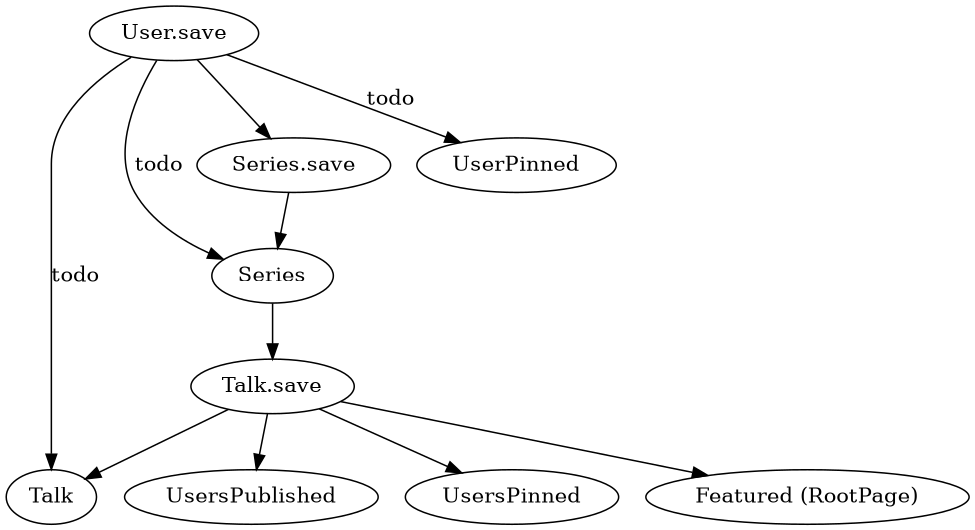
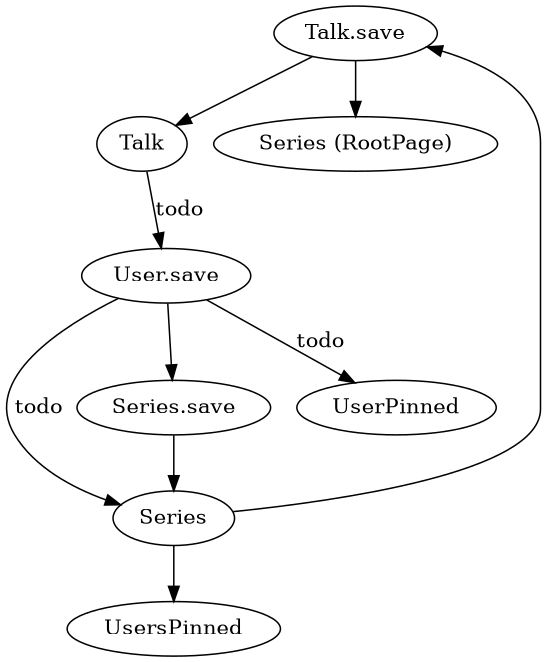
edge "User.save" -> "Talk": reversed
edge "Talk.save" -> "UsersPinned": now "Series" -> "UsersPinned"
node "UsersPublished": removed
node "Featured (RootPage)": label "Featured (RootPage)" -> "Series (RootPage)"
